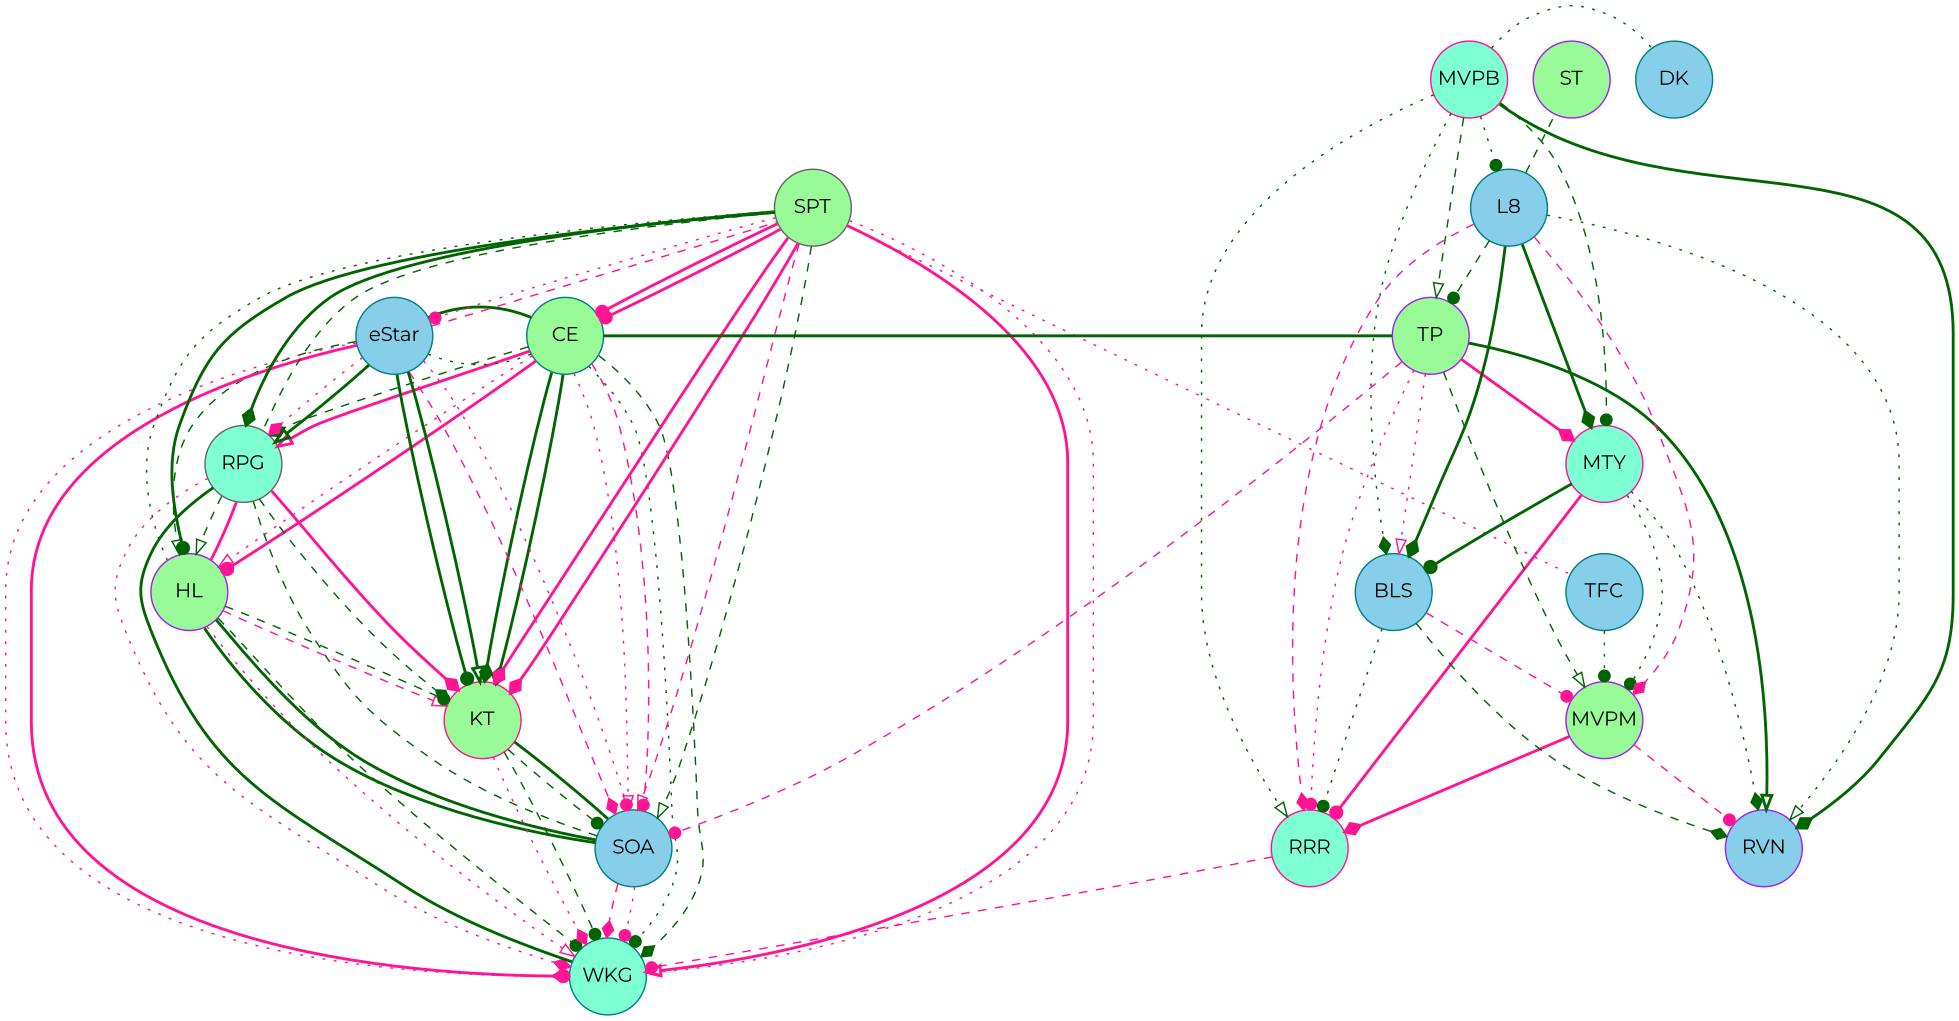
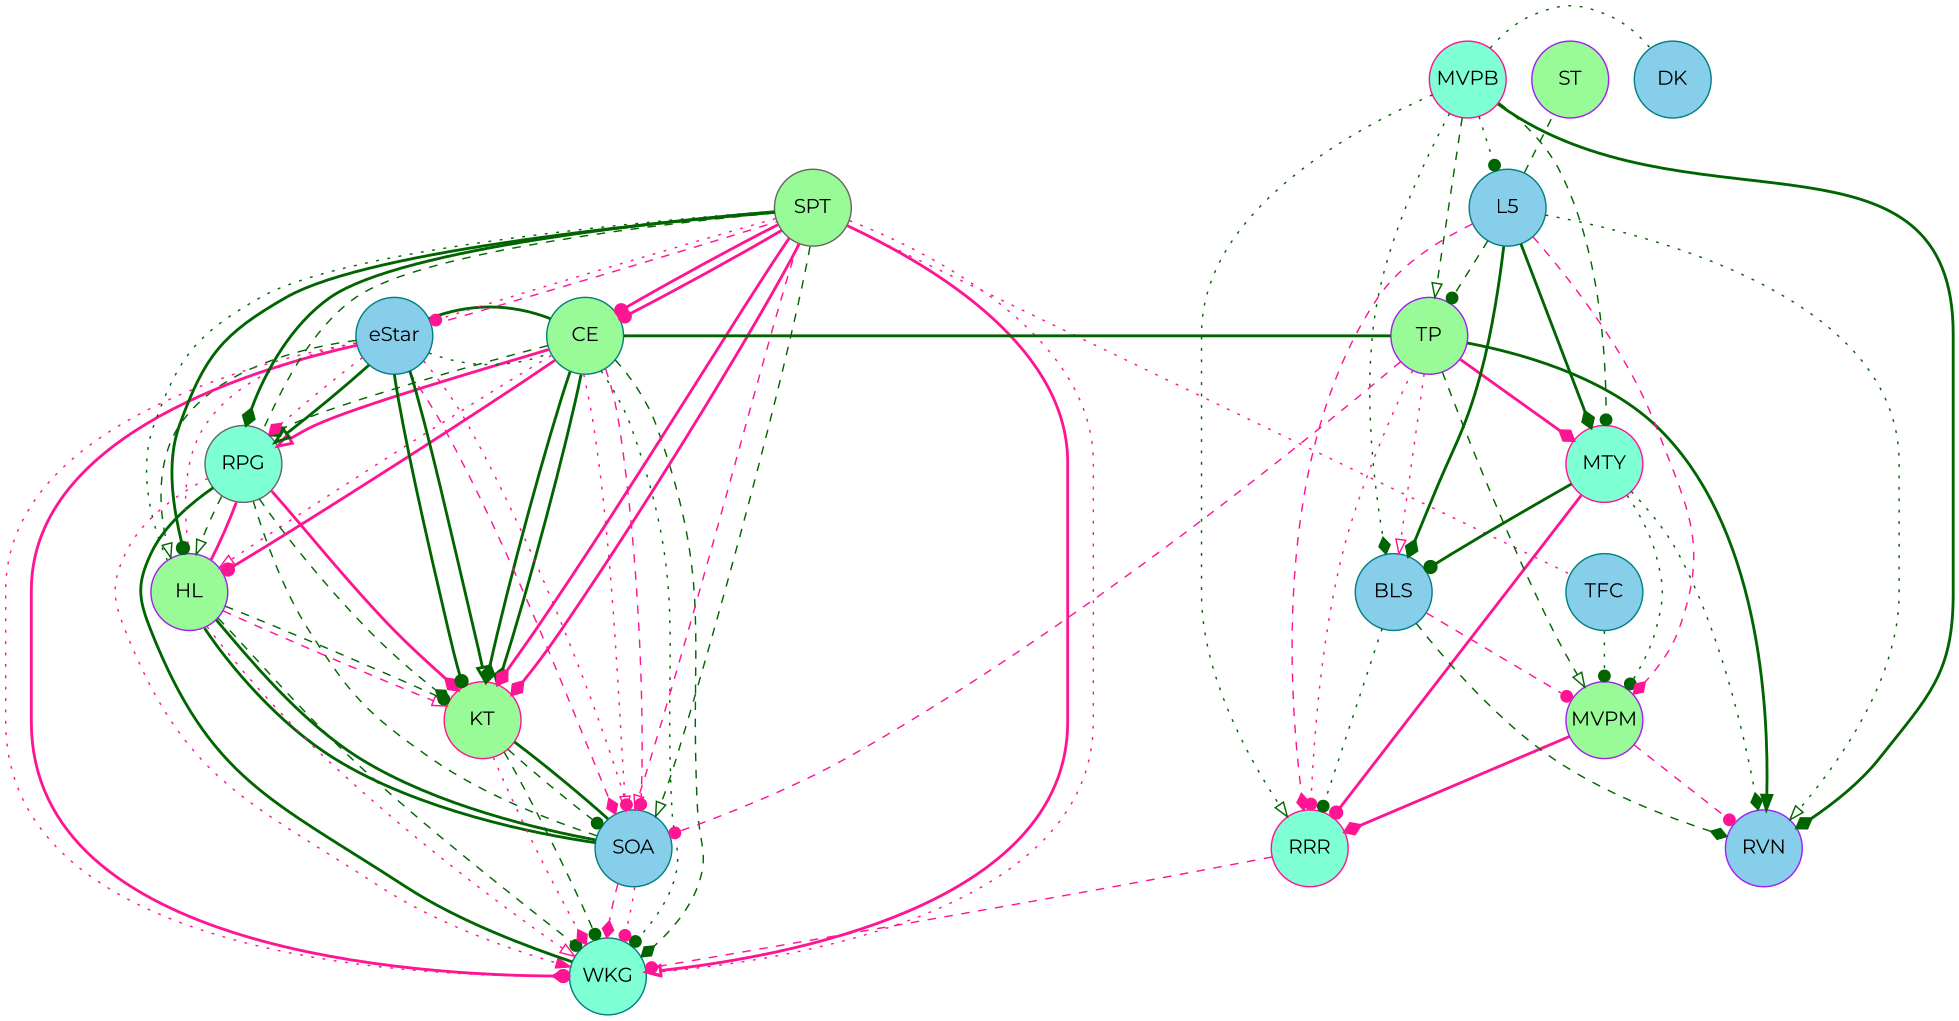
node "L8": label "L8" -> "L5"
edge "eStar" -- "HL": added
edge "TP" -> "RVN": arrowhead onormal -> normal
edge "RPG" -> "WKG": arrowhead diamond -> normal
